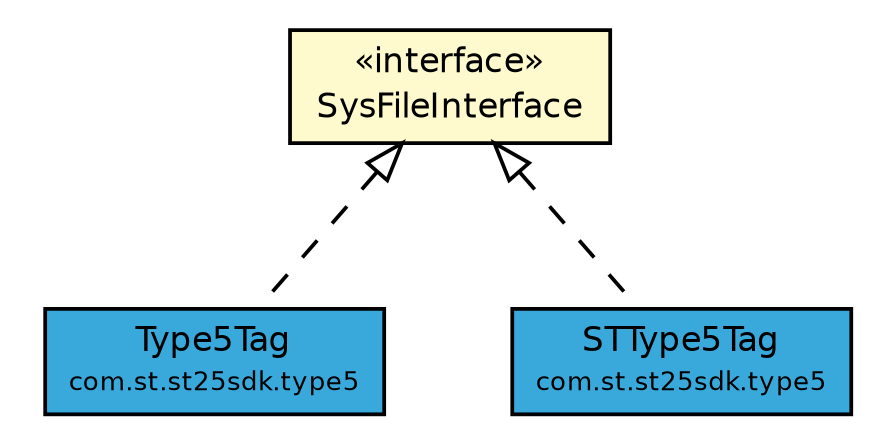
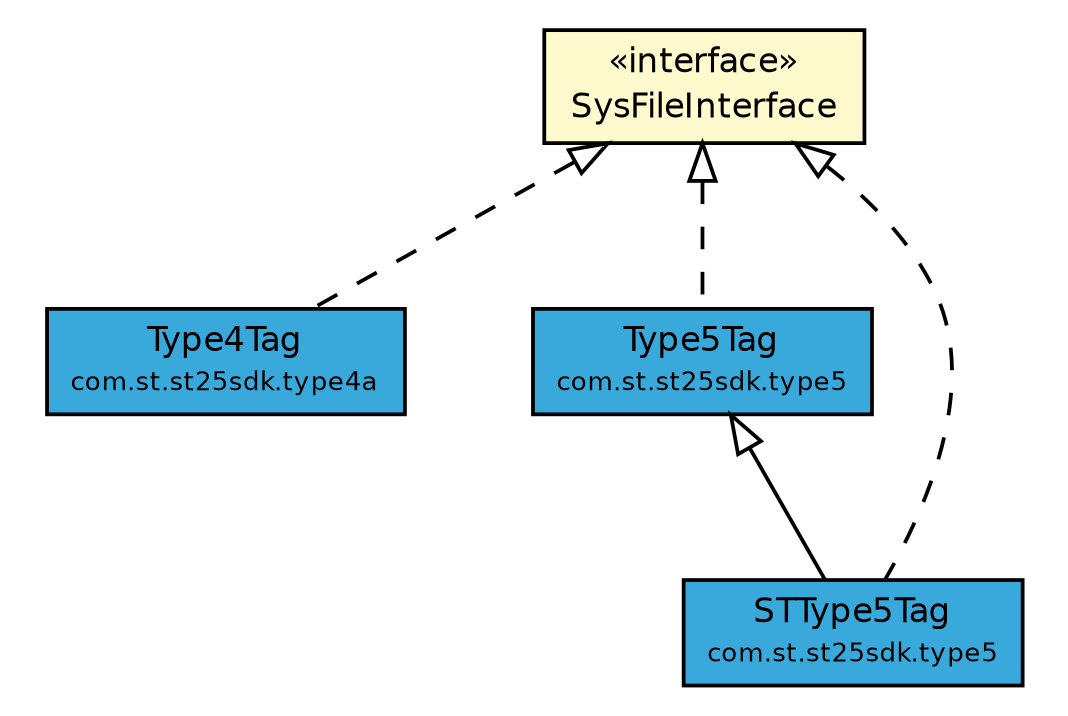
node "Type4Tag": added
edge "STType5Tag" -> "Type5Tag": added
